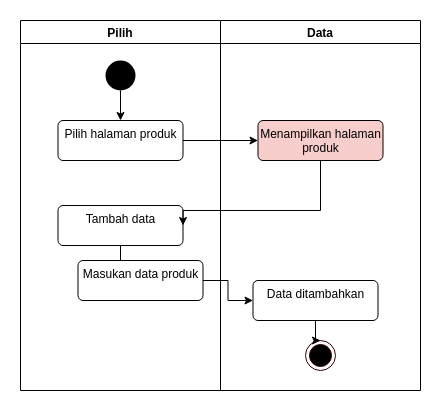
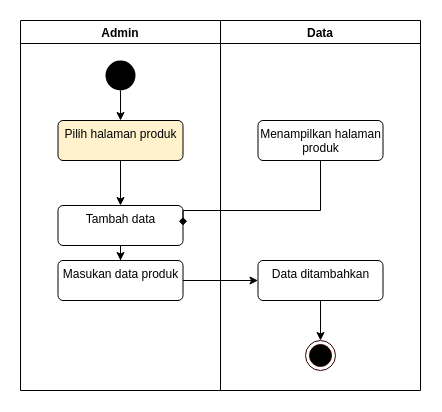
node "Pilih": label "Pilih" -> "Admin"
node "Pilih halaman produk": fillcolor #ffffff -> #fff2cc
edge "Pilih halaman produk" -> "Menampilkan halaman produk": now "Pilih halaman produk" -> "Tambah data"
node "Menampilkan halaman produk": fillcolor #f8cecc -> #ffffff
edge "Menampilkan halaman produk" -> "Tambah data": arrowhead classic -> diamond
node "Masukan data produk": moved (141, 281) -> (121, 281)
node "Data ditambahkan": moved (316, 301) -> (321, 281)
